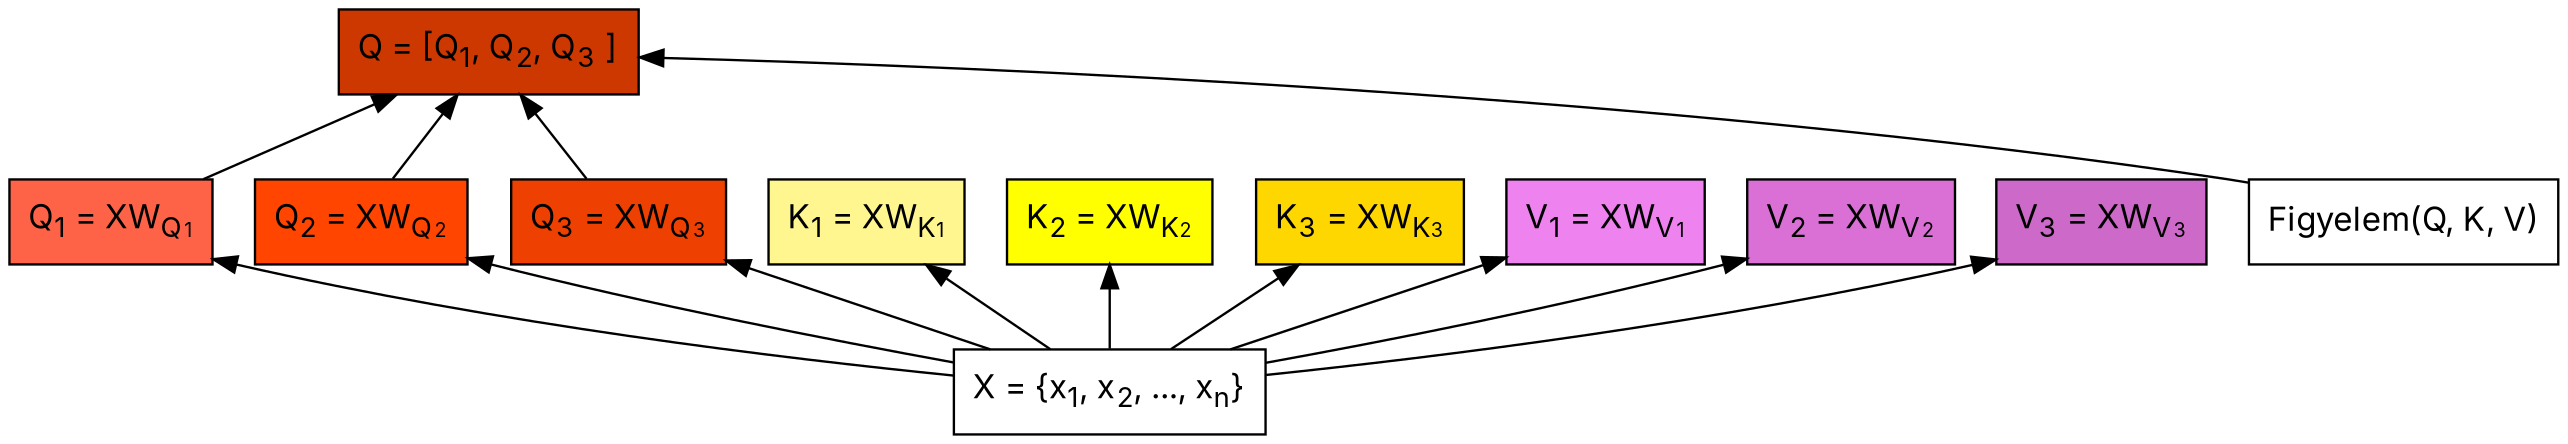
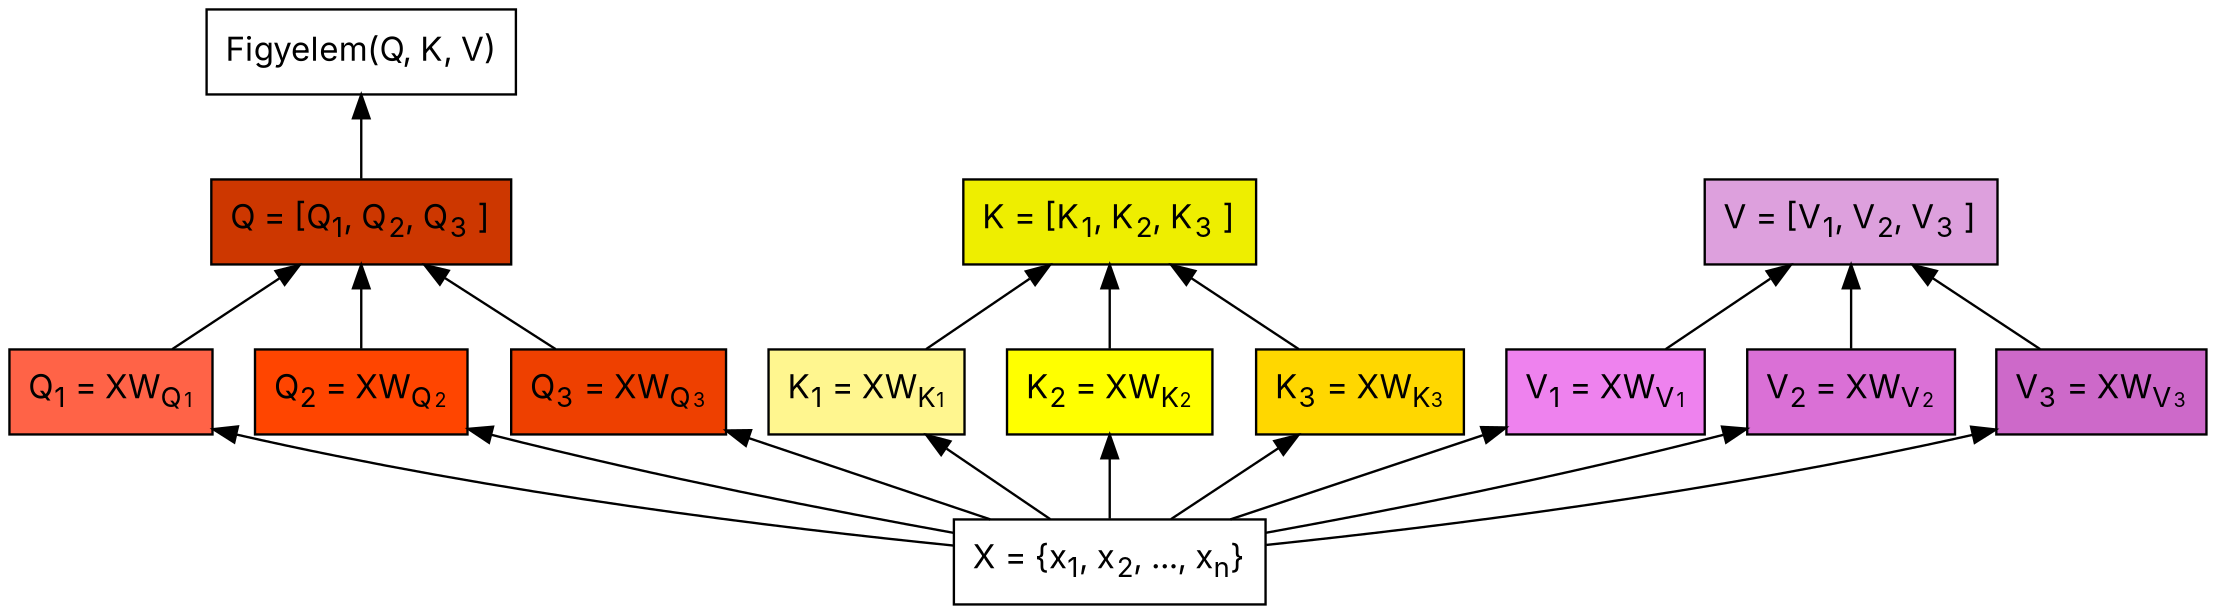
edge "Figyelem(Q, K, V)" -> "Q = [Q": reversed
node "K = [K": added
node "V = [V": added
